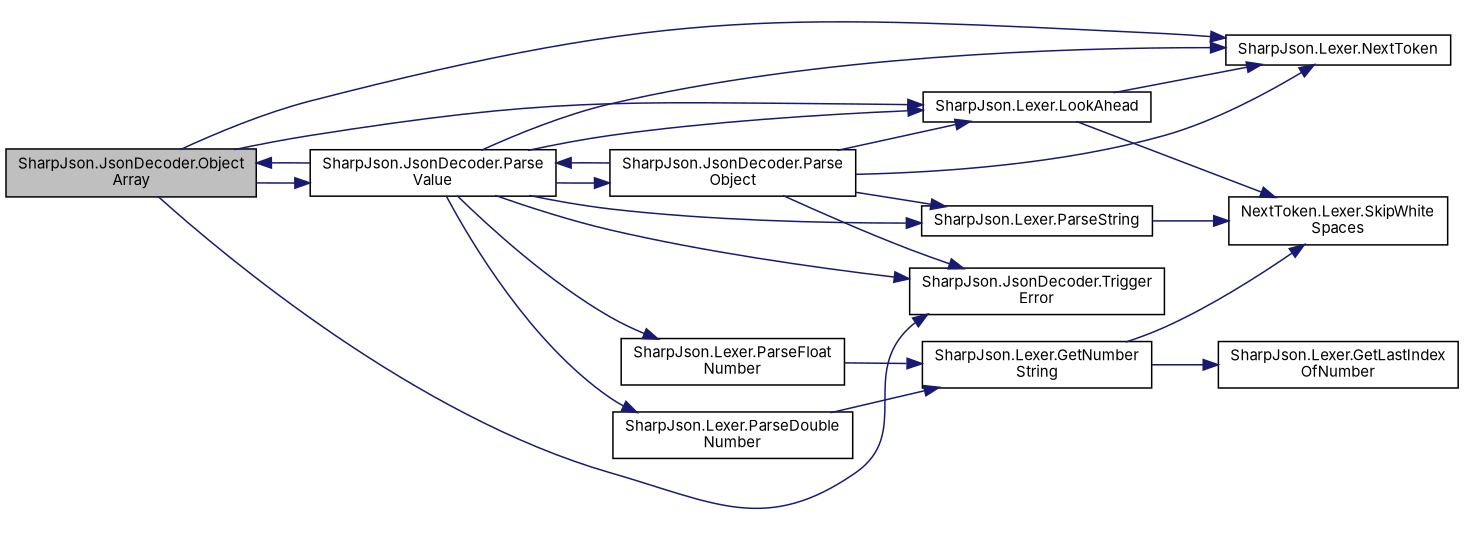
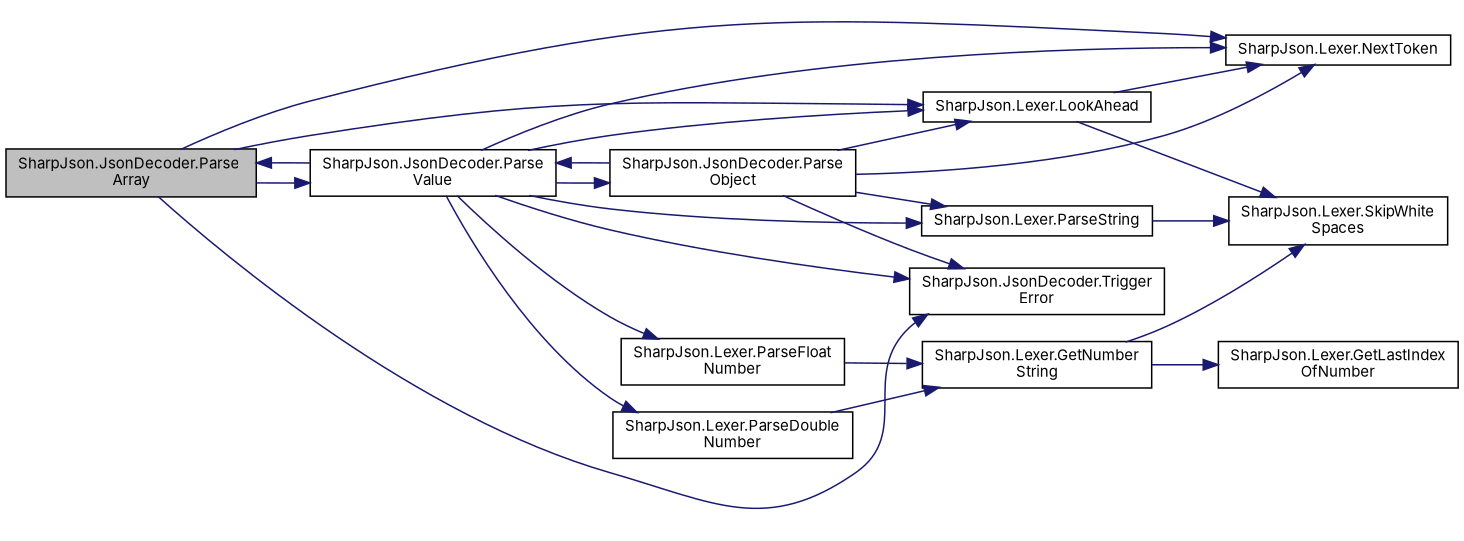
node "SharpJson.JsonDecoder.Object Array": label "SharpJson.JsonDecoder.Object Array" -> "SharpJson.JsonDecoder.Parse Array"
node "NextToken.Lexer.SkipWhite Spaces": label "NextToken.Lexer.SkipWhite Spaces" -> "SharpJson.Lexer.SkipWhite Spaces"
